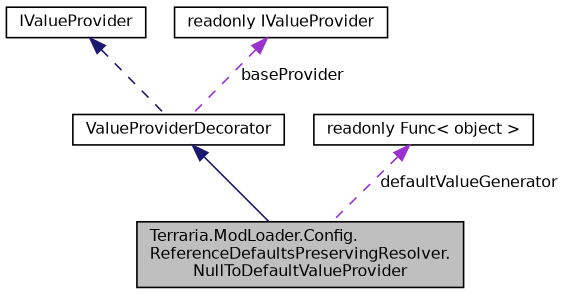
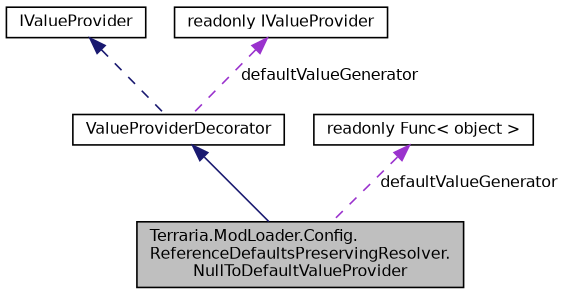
edge "ValueProviderDecorator" -> "readonly IValueProvider": label " baseProvider" -> " defaultValueGenerator"
